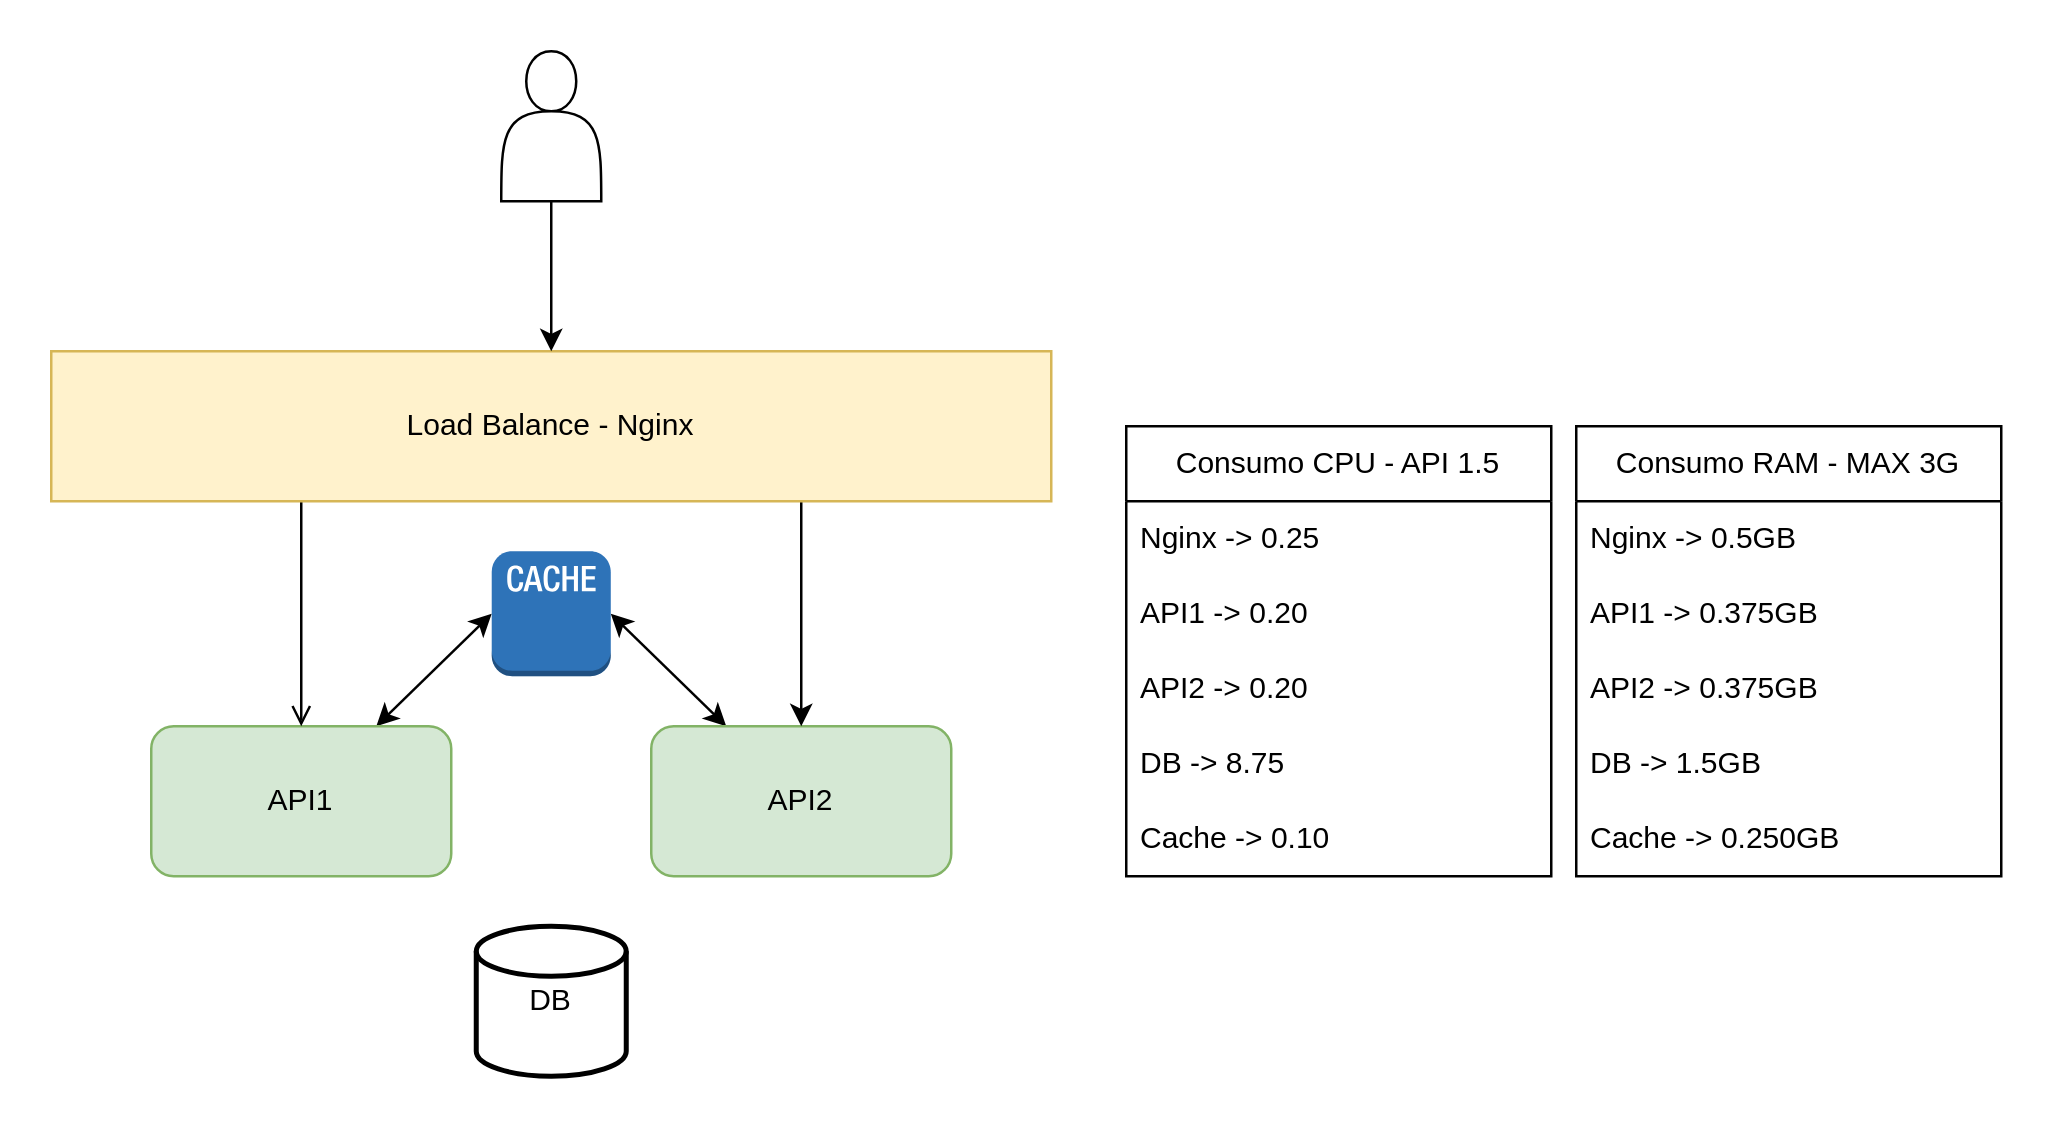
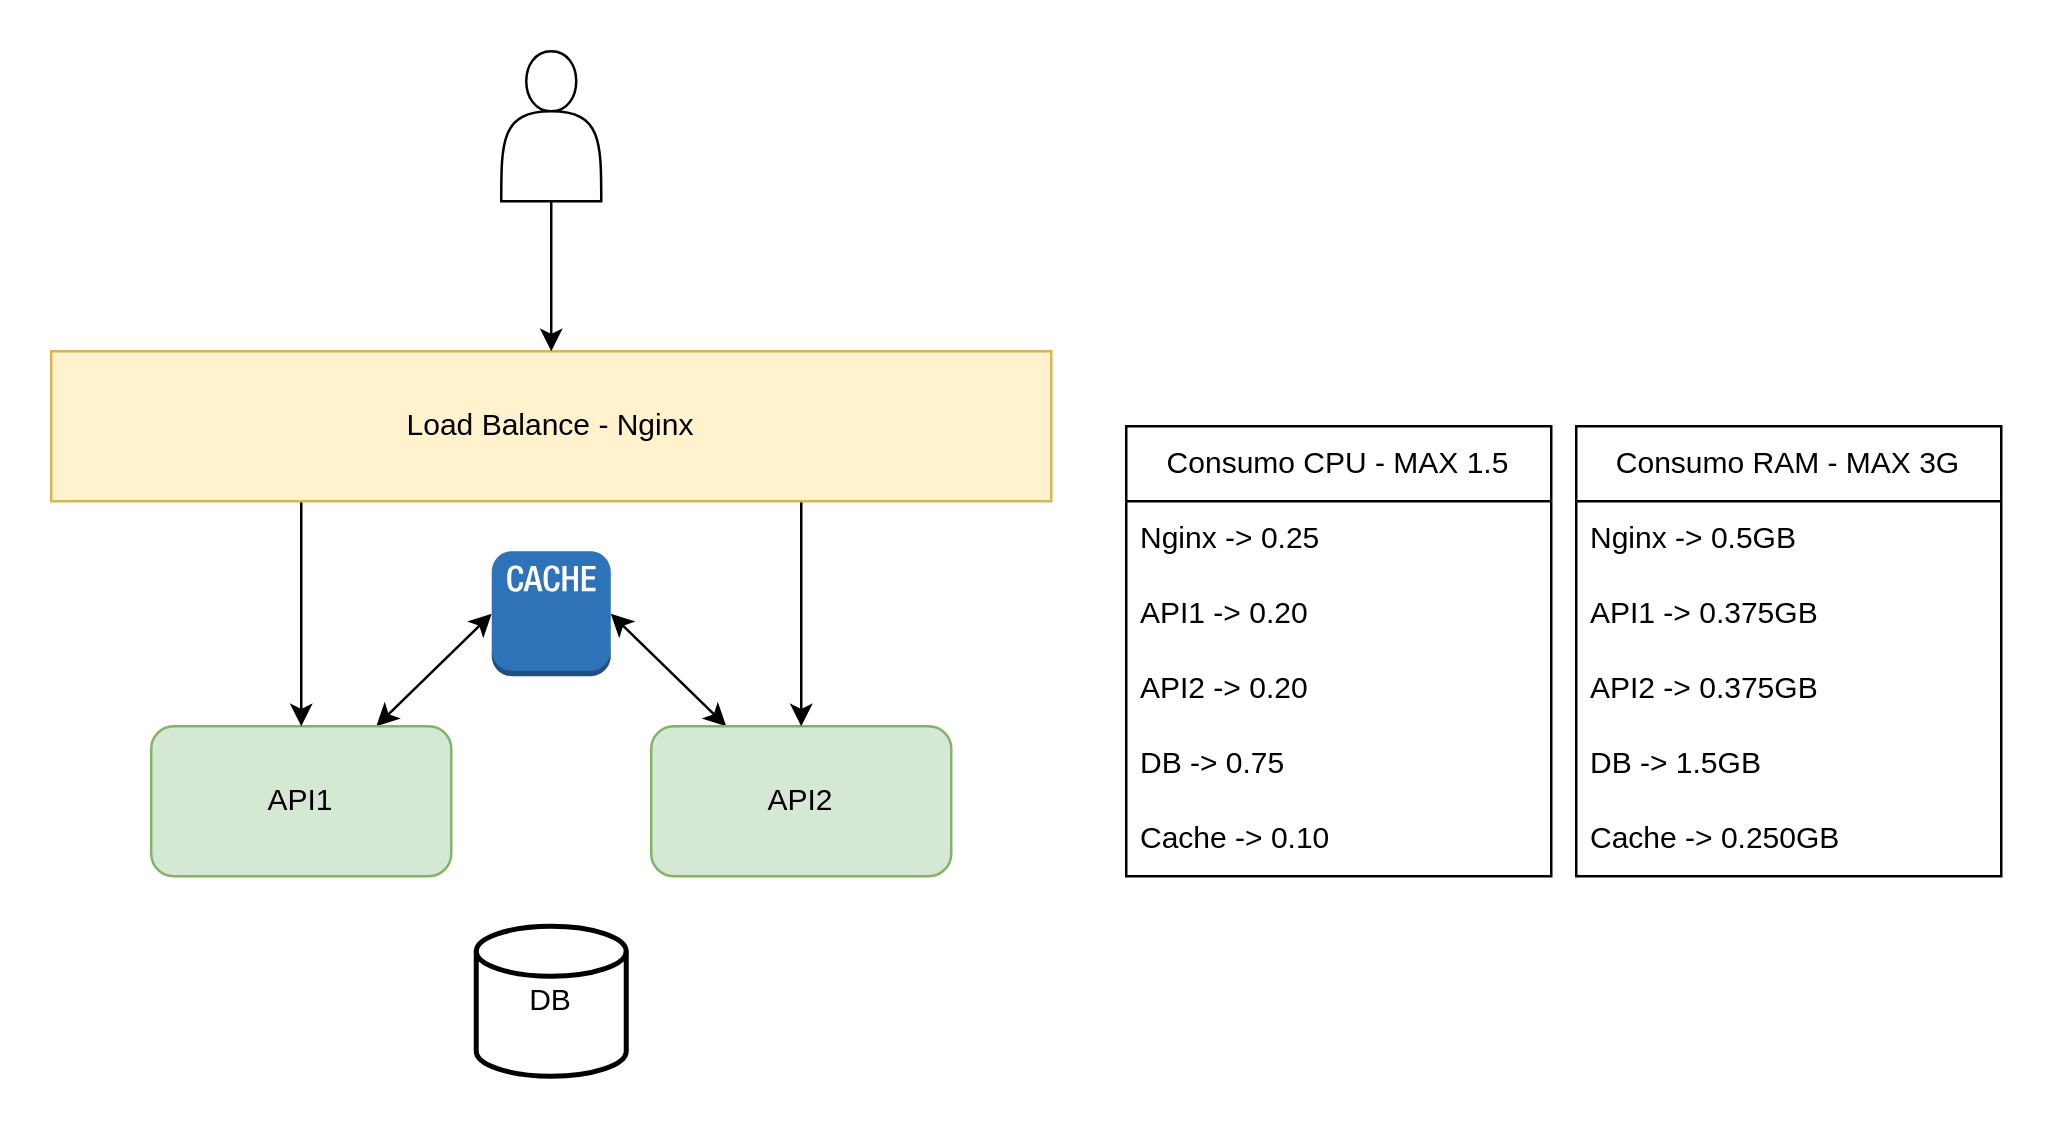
node "Consumo CPU - API 1.5": label "Consumo CPU - API 1.5" -> "Consumo CPU - MAX 1.5"
edge "Load Balance - Nginx" -> "API1": arrowhead open -> classic
node "DB -> 8.75": label "DB -> 8.75" -> "DB -> 0.75"
